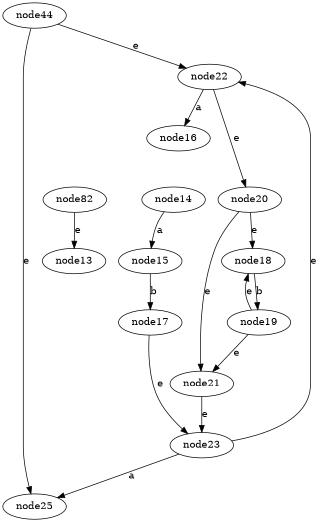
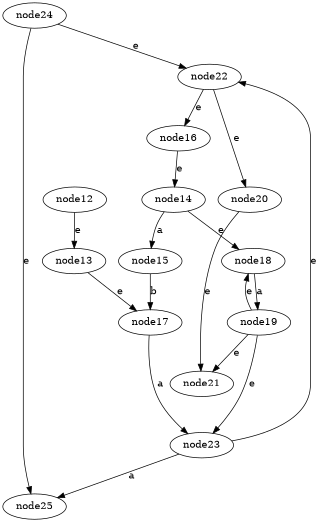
node "node44": label "node44" -> "node24"
edge "node22" -> "node16": label "a" -> "e"
edge "node16" -> "node14": added, label "e"
node "node82": label "node82" -> "node12"
edge "node20" -> "node18": now "node14" -> "node18"
edge "node13" -> "node17": added, label "e"
edge "node18" -> "node19": label "b" -> "a"
edge "node17" -> "node23": label "e" -> "a"
edge "node21" -> "node23": now "node19" -> "node23"
